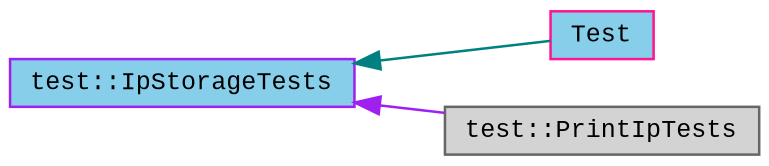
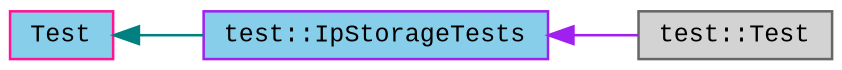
edge "Test" -> "test::IpStorageTests": reversed
node "test::PrintIpTests": label "test::PrintIpTests" -> "test::Test"
